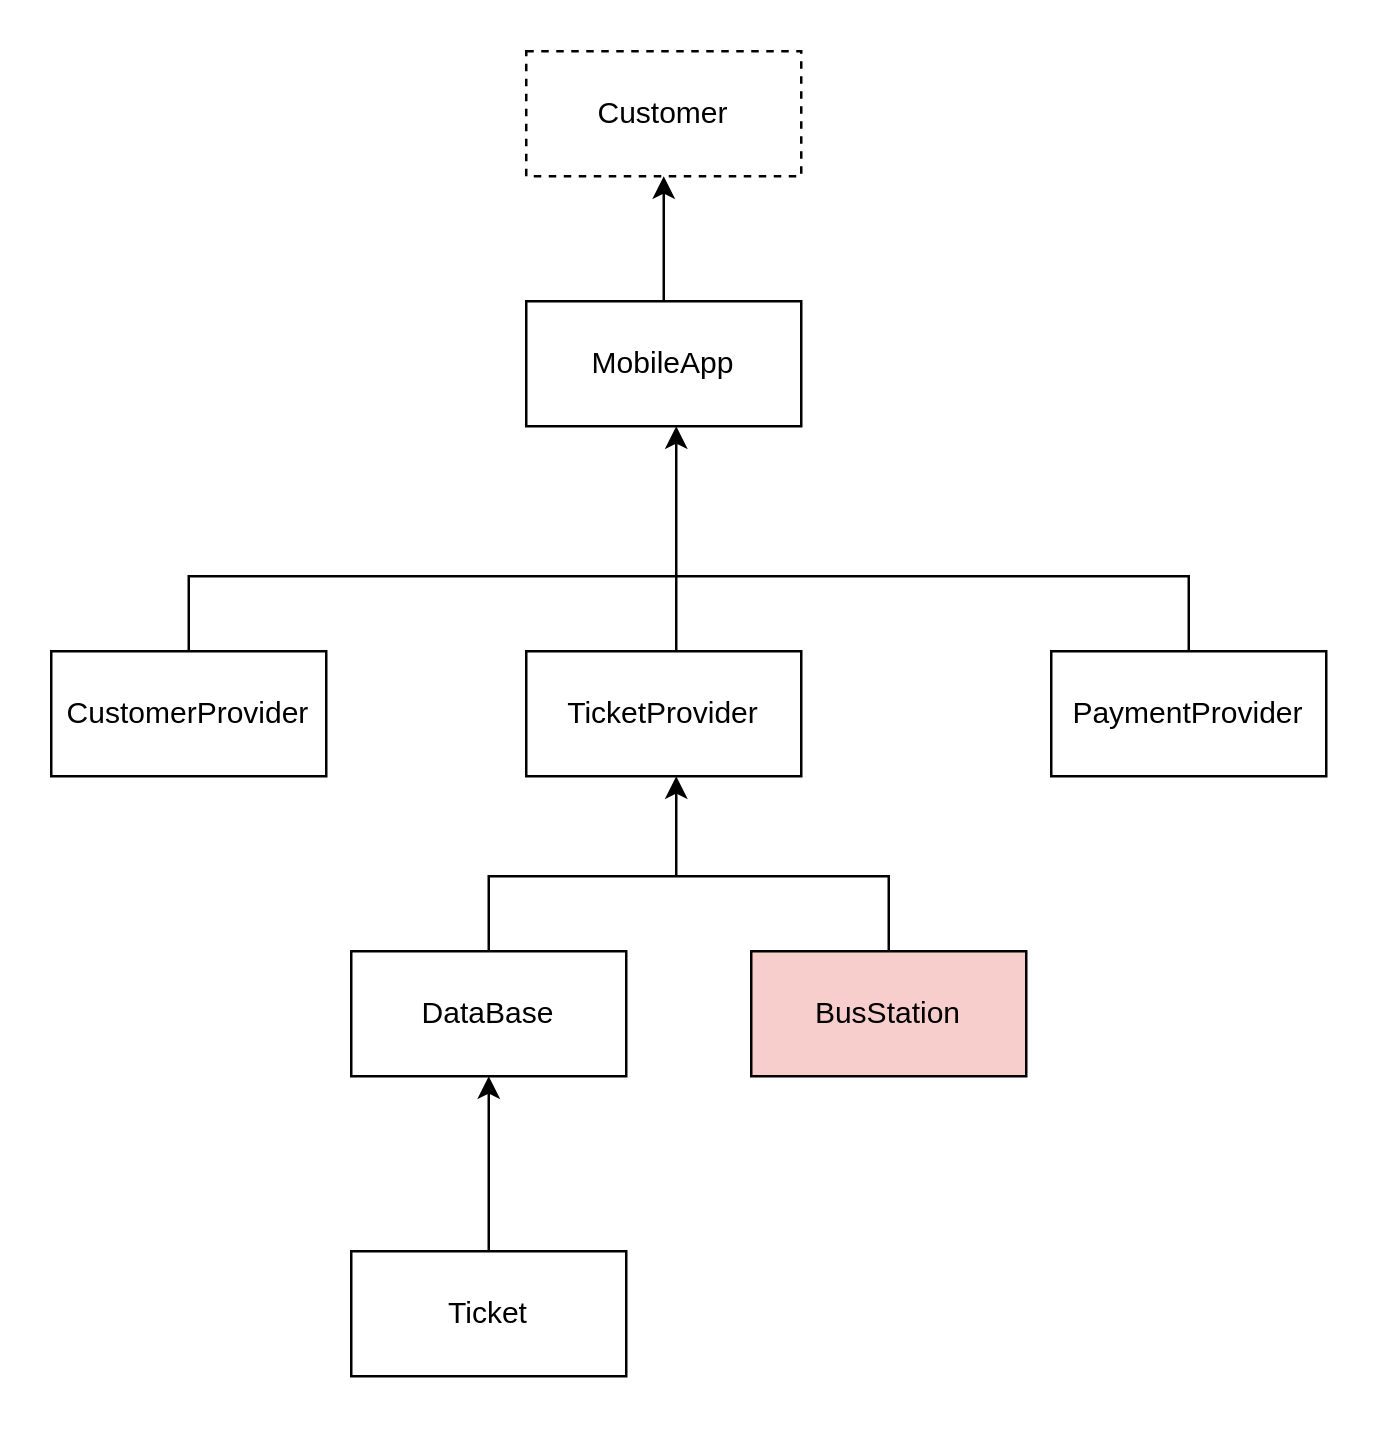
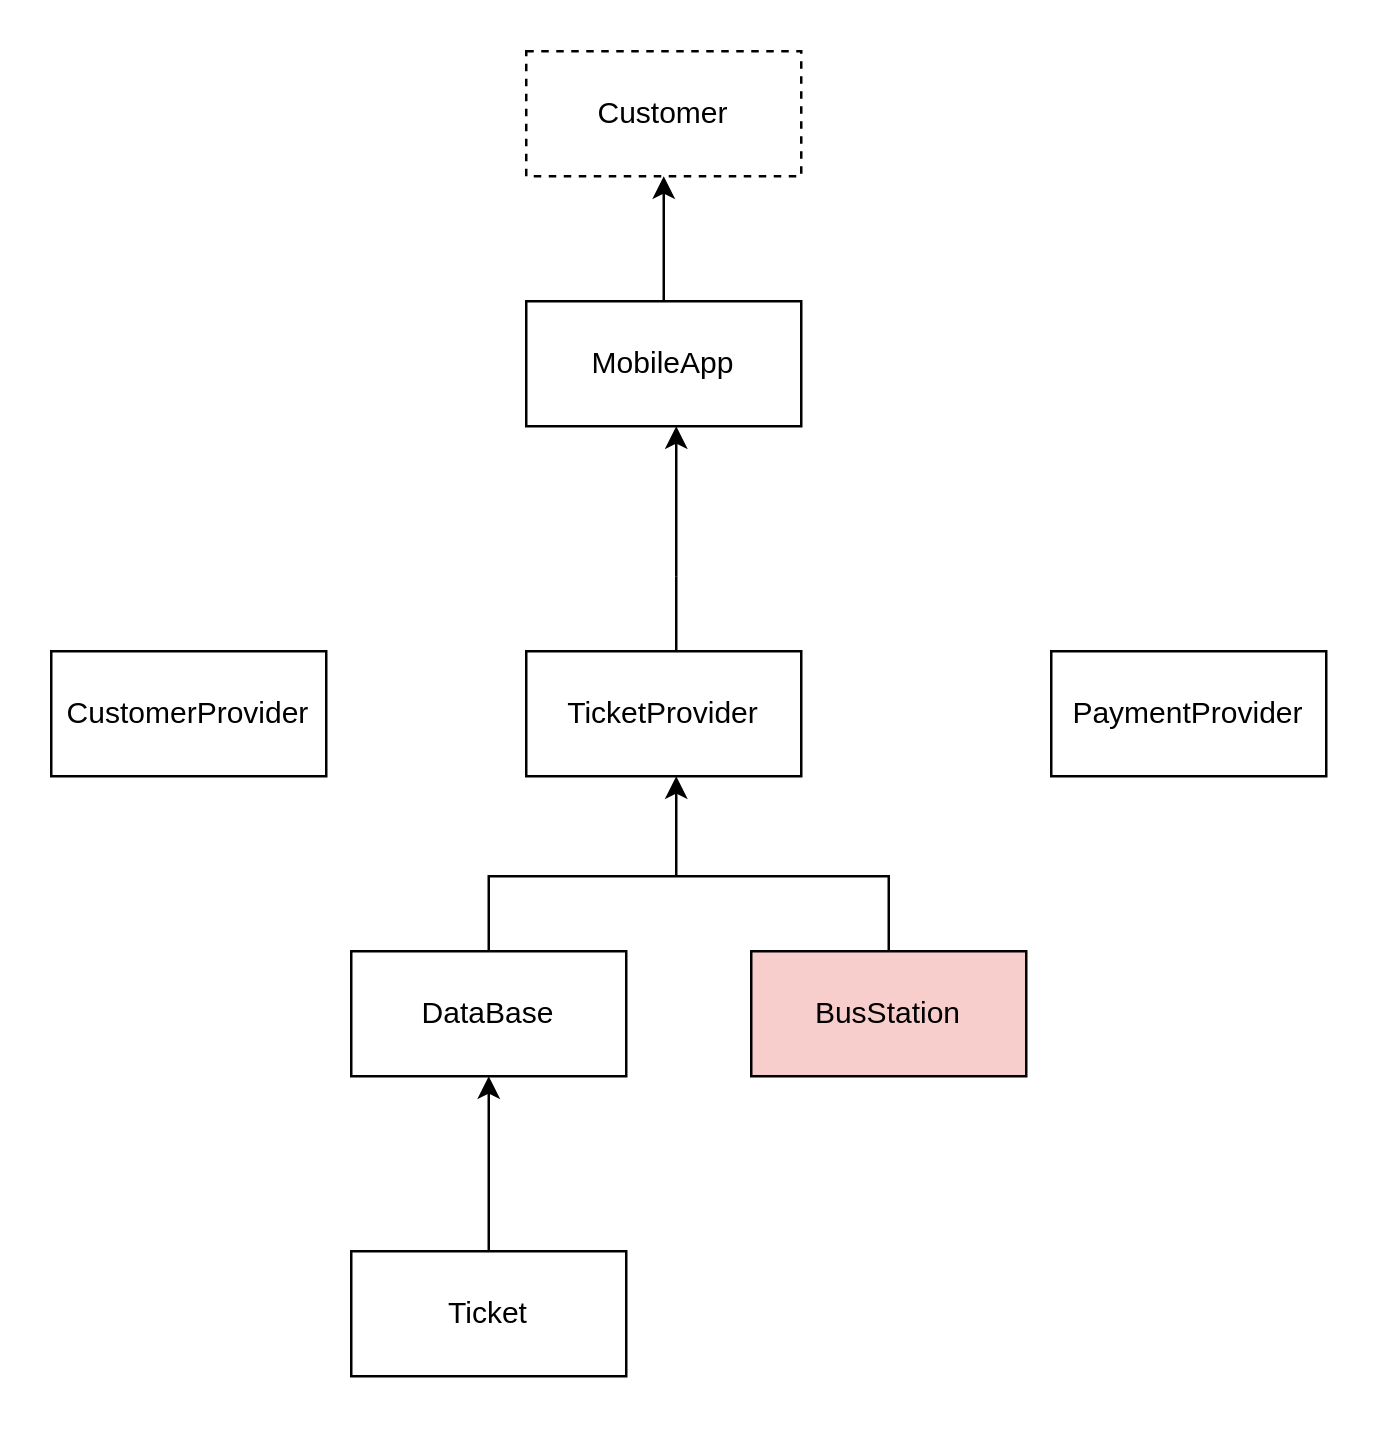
edge "CustomerProvider" -- "PaymentProvider": removed
